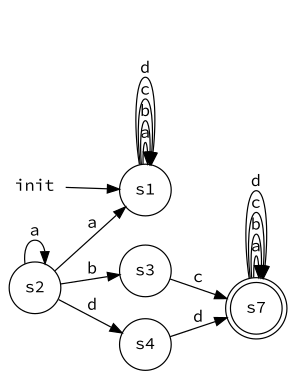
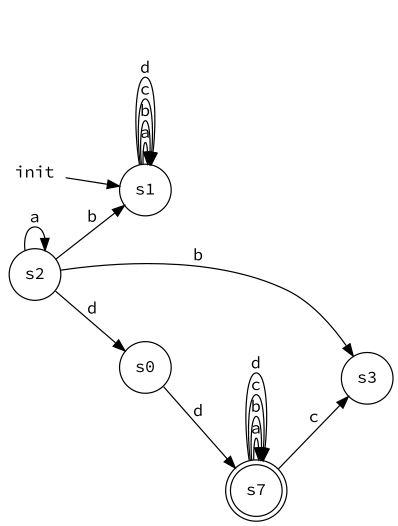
edge "s2" -> "s1": label "a" -> "b"
edge "s3" -> "s7": reversed
node "s4": label "s4" -> "s0"
